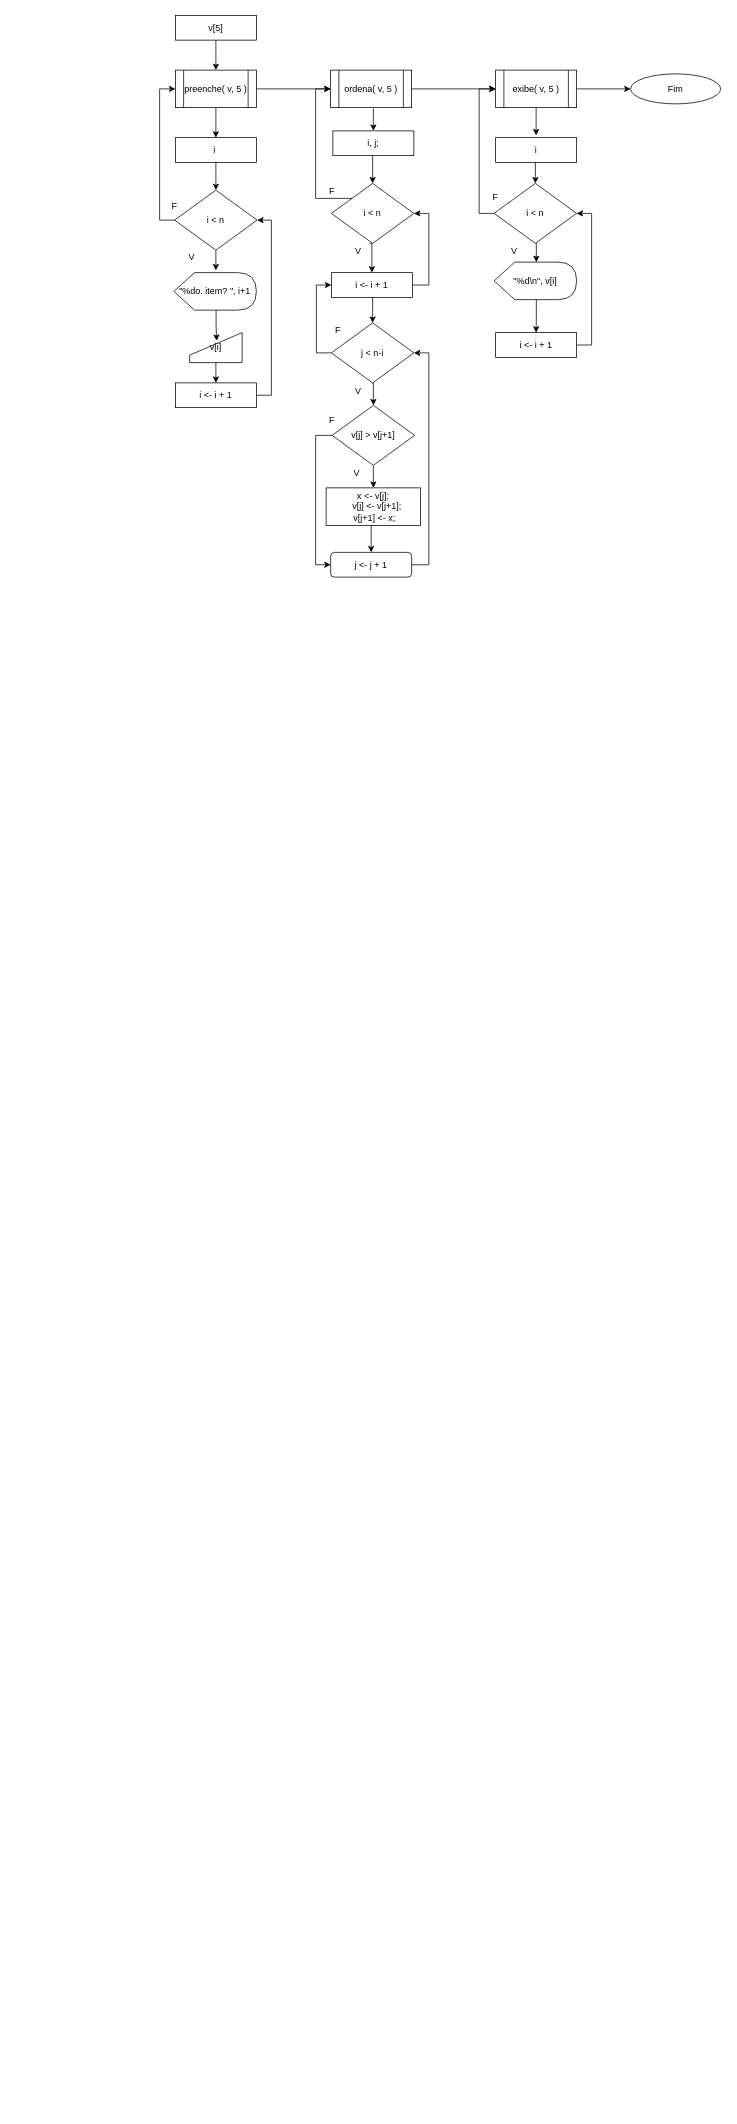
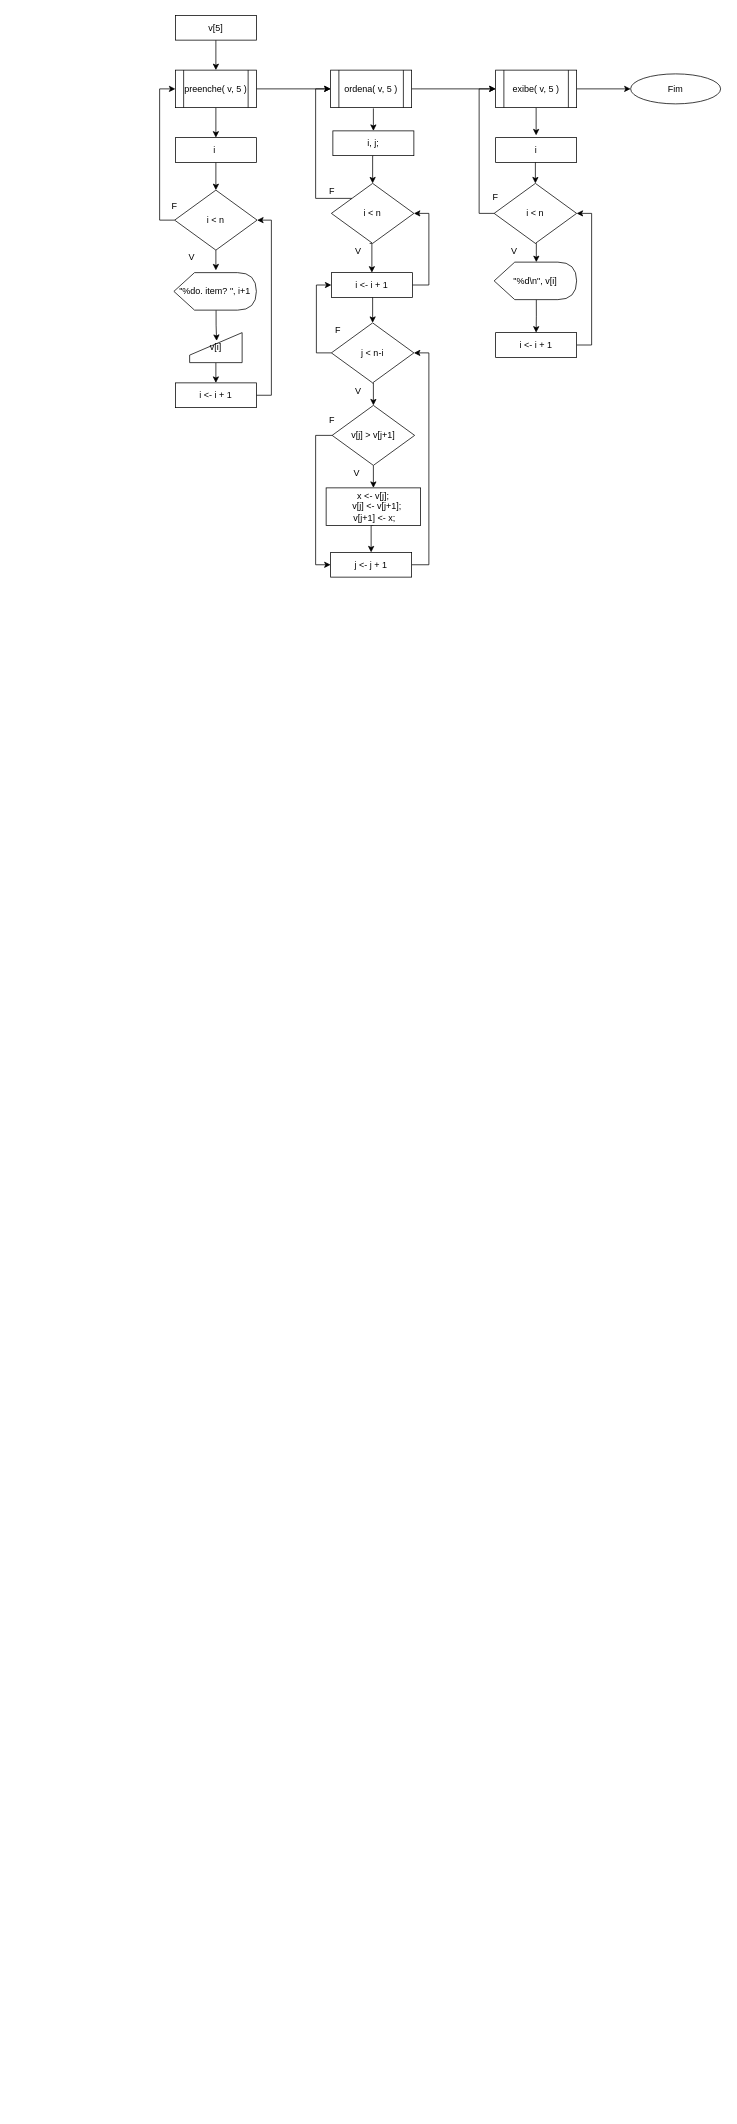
node "j <- j + 1": shape rounded rectangle -> rectangle
